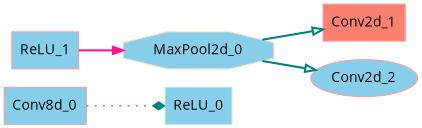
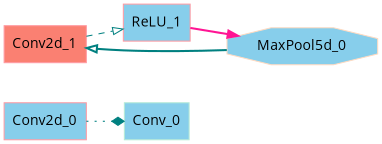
edge "Conv2d_1" -> "ReLU_1": added
node "MaxPool2d_0": label "MaxPool2d_0" -> "MaxPool5d_0"
node "Conv2d_2": removed
node "Conv8d_0": label "Conv8d_0" -> "Conv2d_0"
node "ReLU_0": label "ReLU_0" -> "Conv_0"
